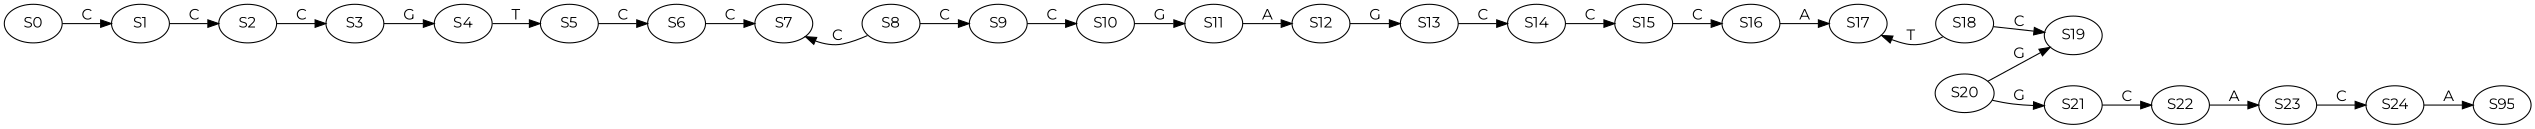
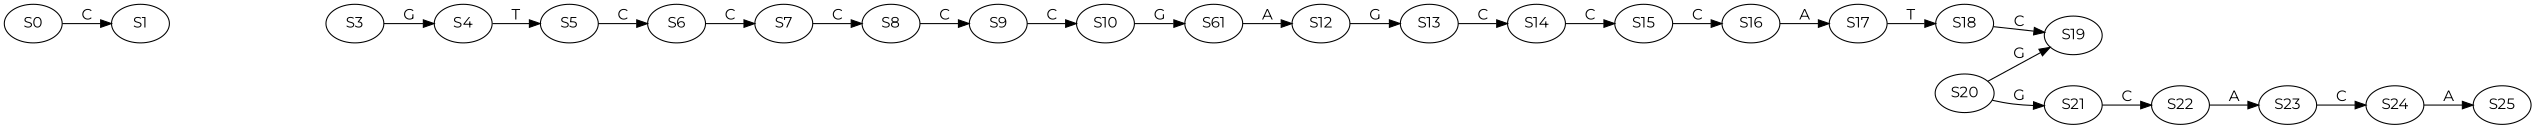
node "S2": removed
node "S11": label "S11" -> "S61"
edge "S8" -> "S7": reversed
edge "S18" -> "S17": reversed
node "S95": label "S95" -> "S25"
